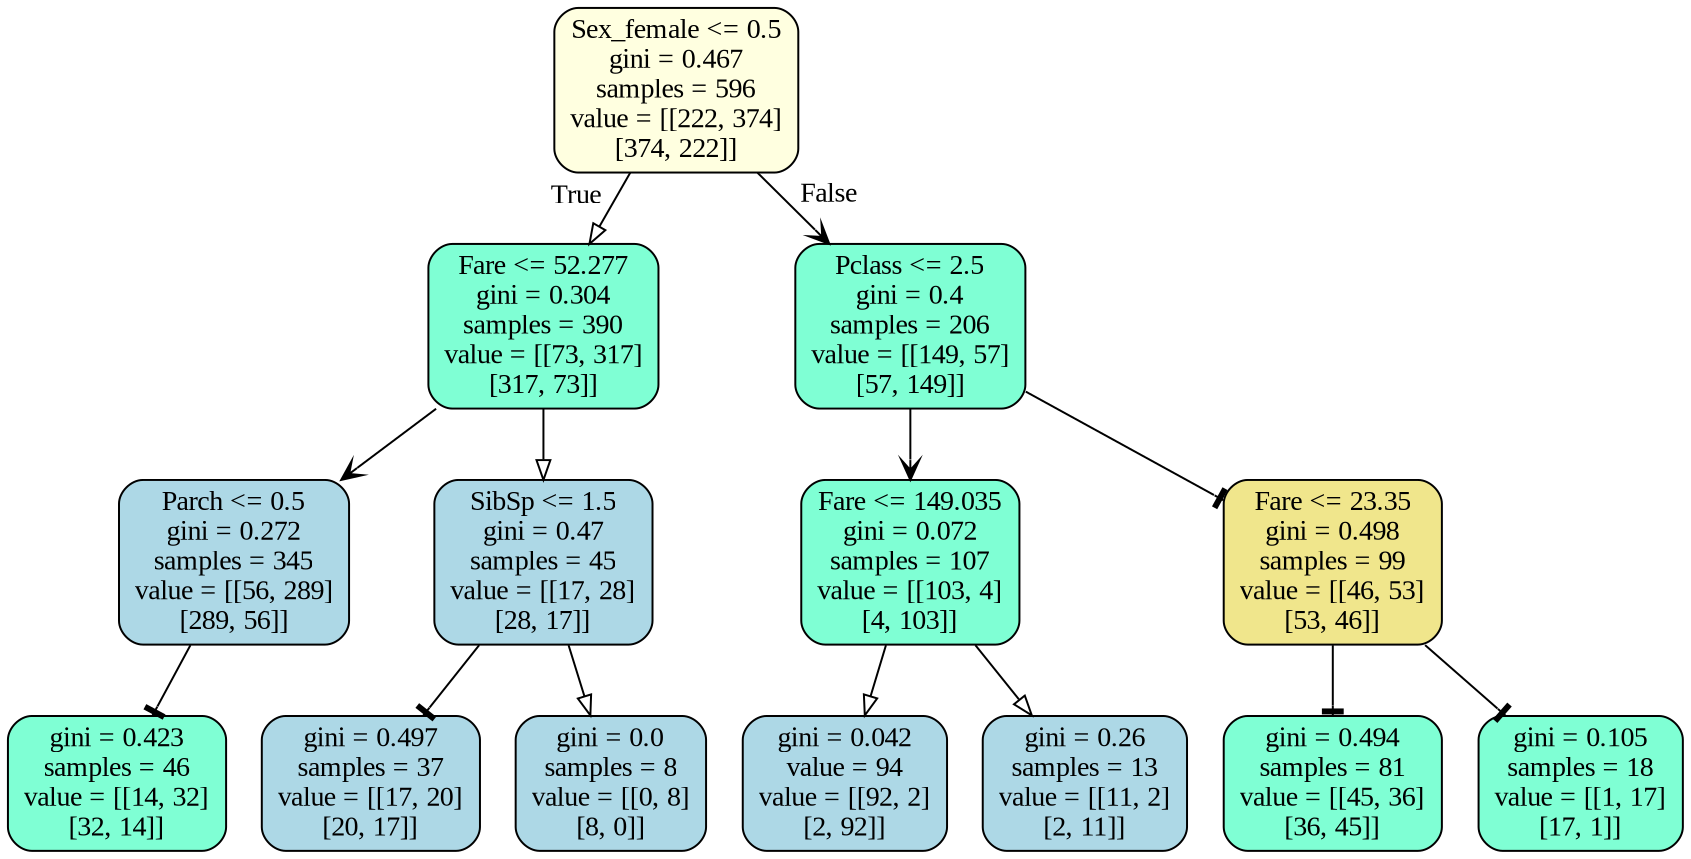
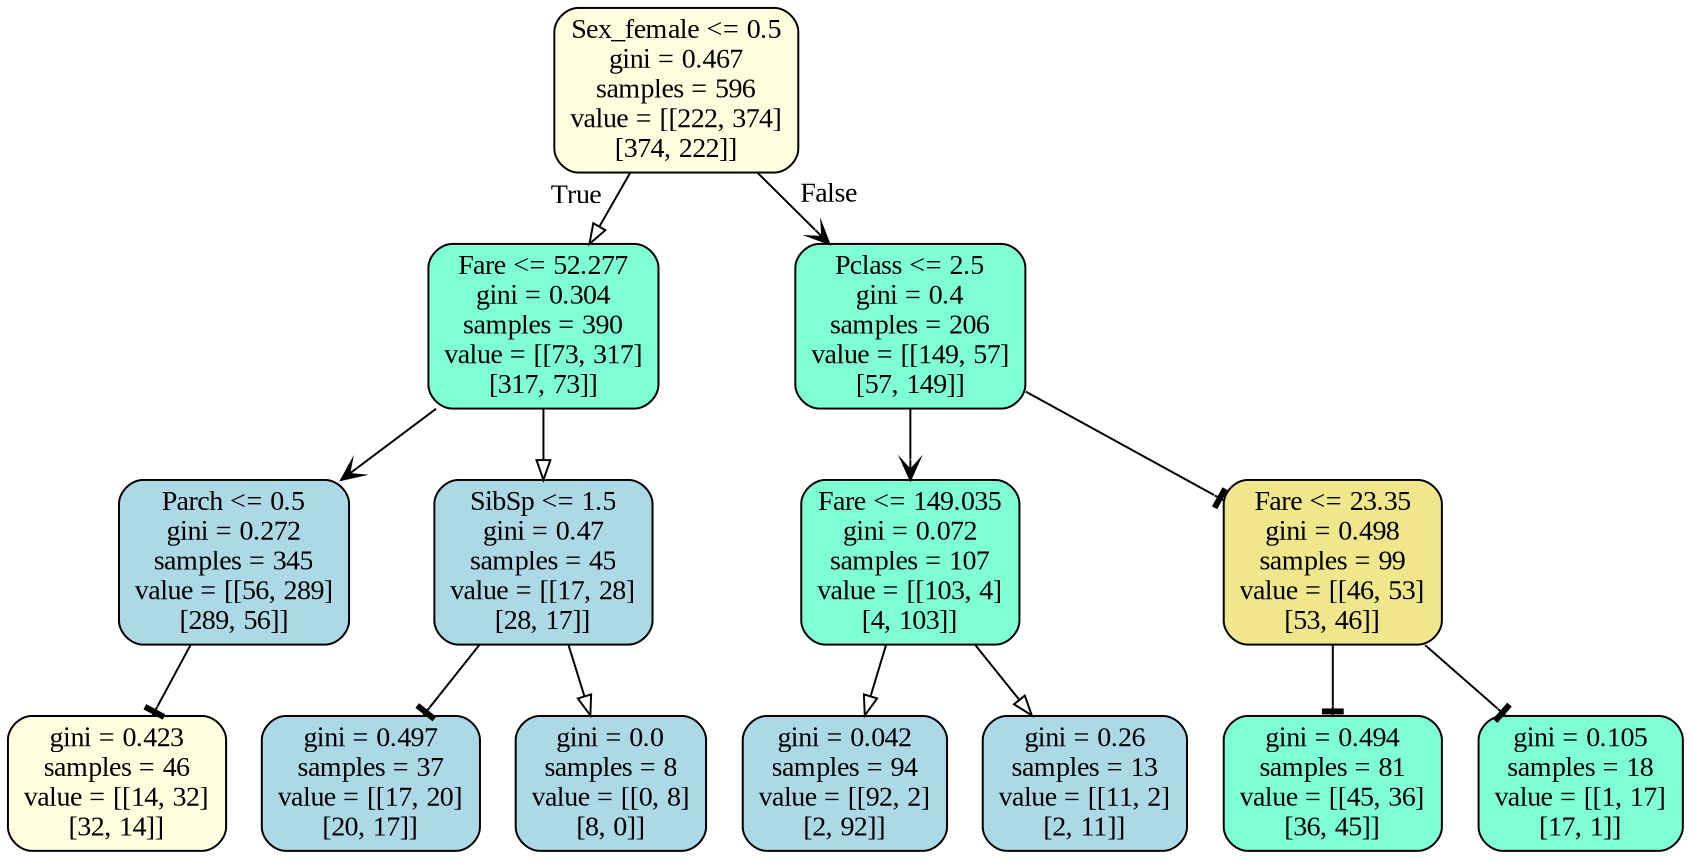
node "gini = 0.423 samples = 46 value = [[14, 32] [32, 14]]": fillcolor aquamarine -> lightyellow
node "gini = 0.042 value = 94 value = [[92, 2] [2, 92]]": label "gini = 0.042 value = 94 value = [[92, 2] [2, 92]]" -> "gini = 0.042 samples = 94 value = [[92, 2] [2, 92]]"
